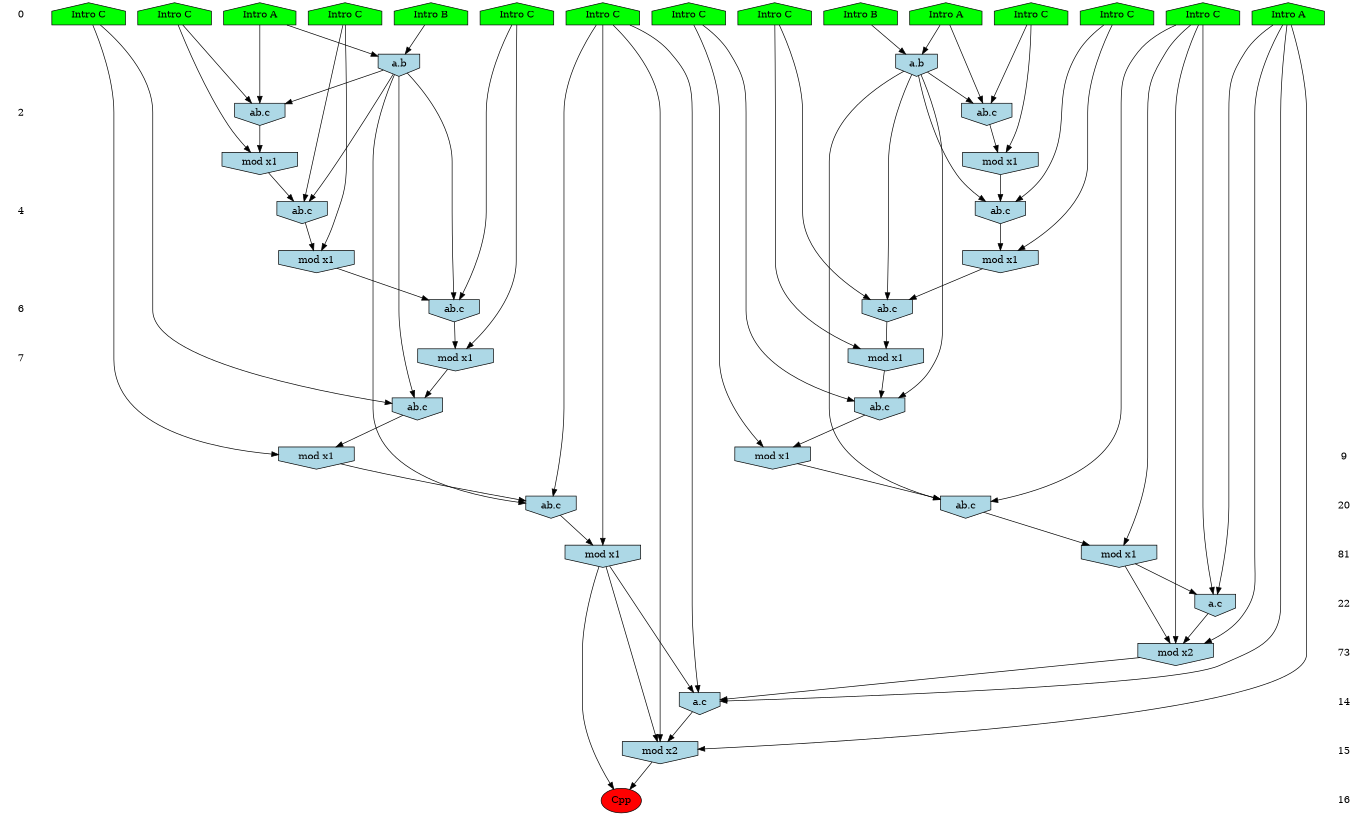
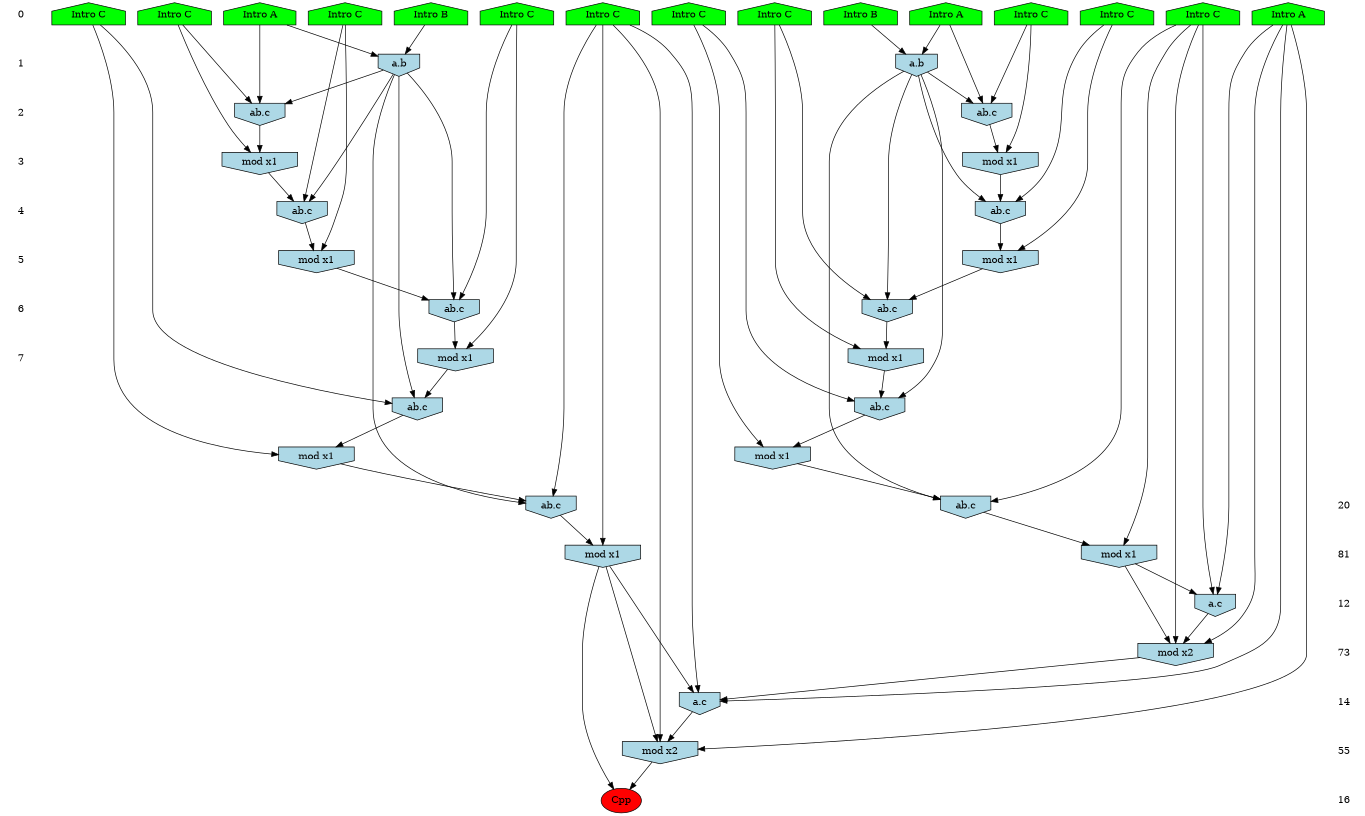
node "1": added
node "3": added
node "5": added
node "9": removed
node "22": label "22" -> "12"
node "15": label "15" -> "55"
